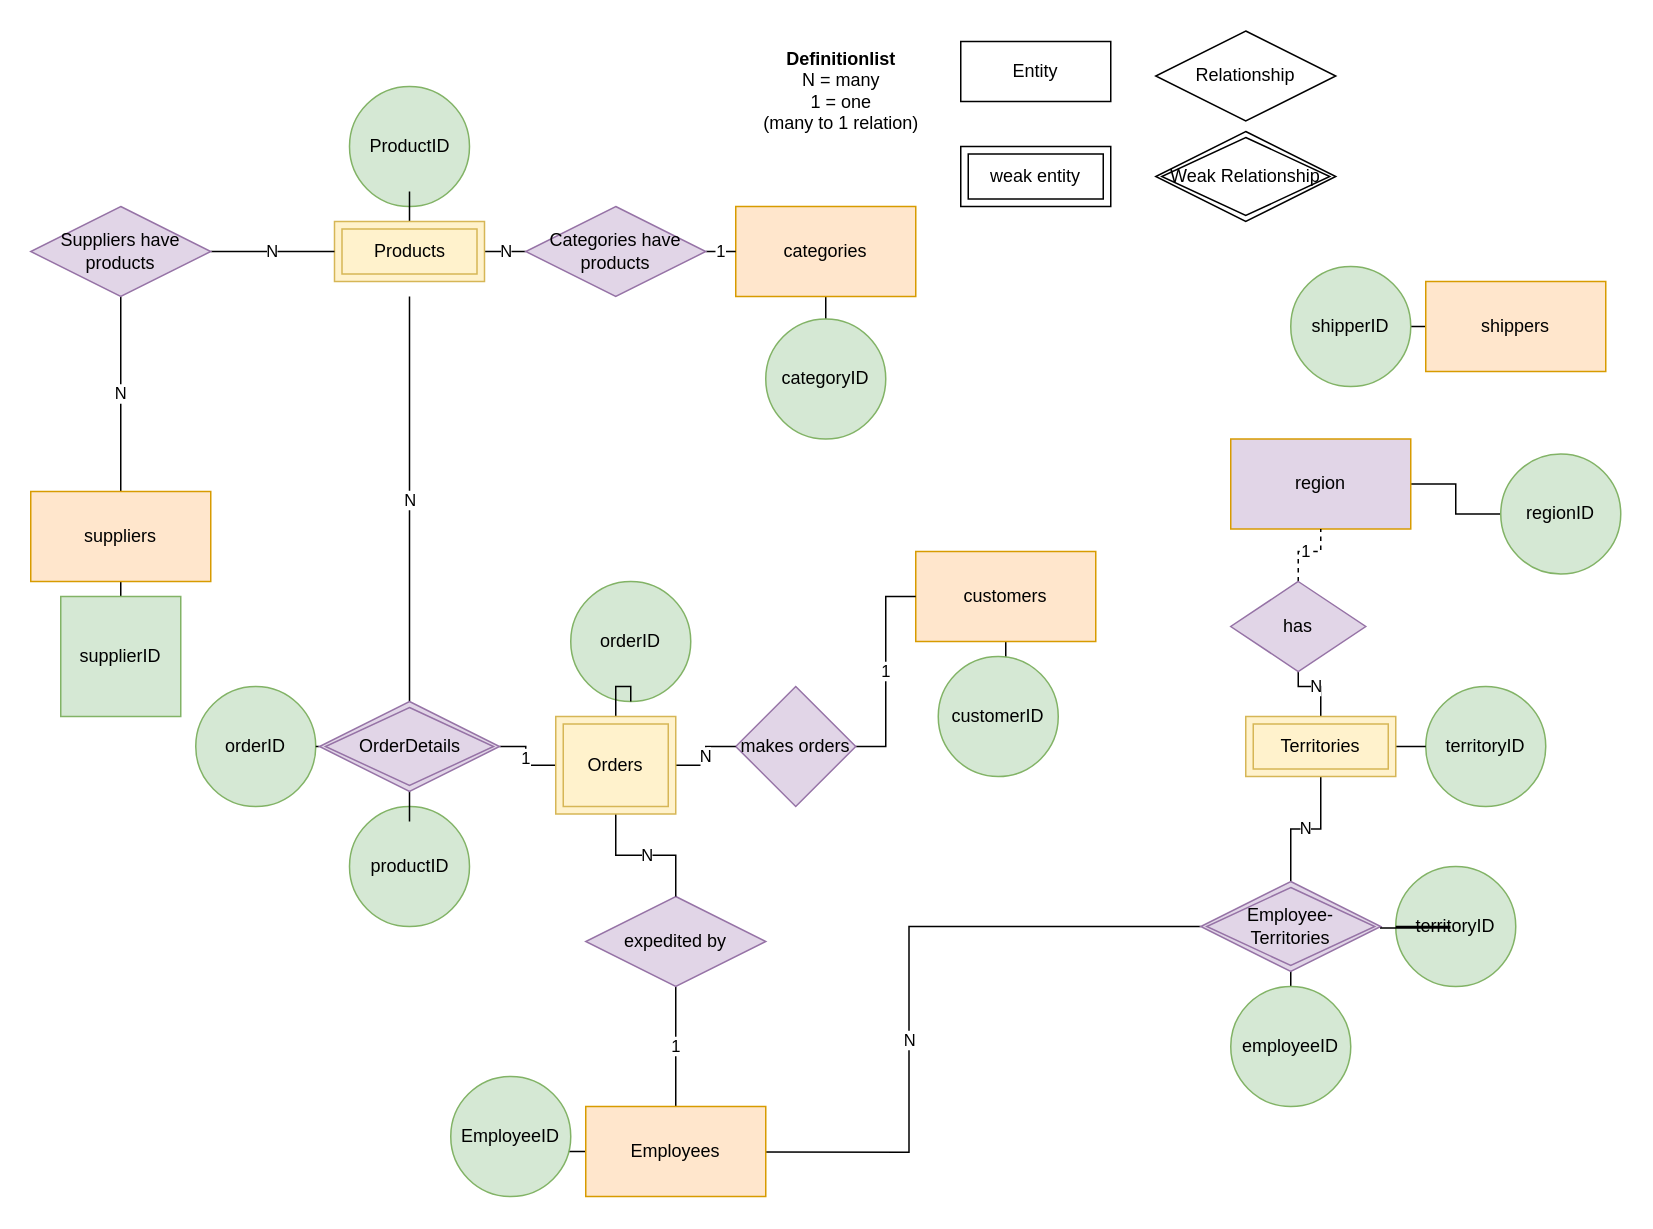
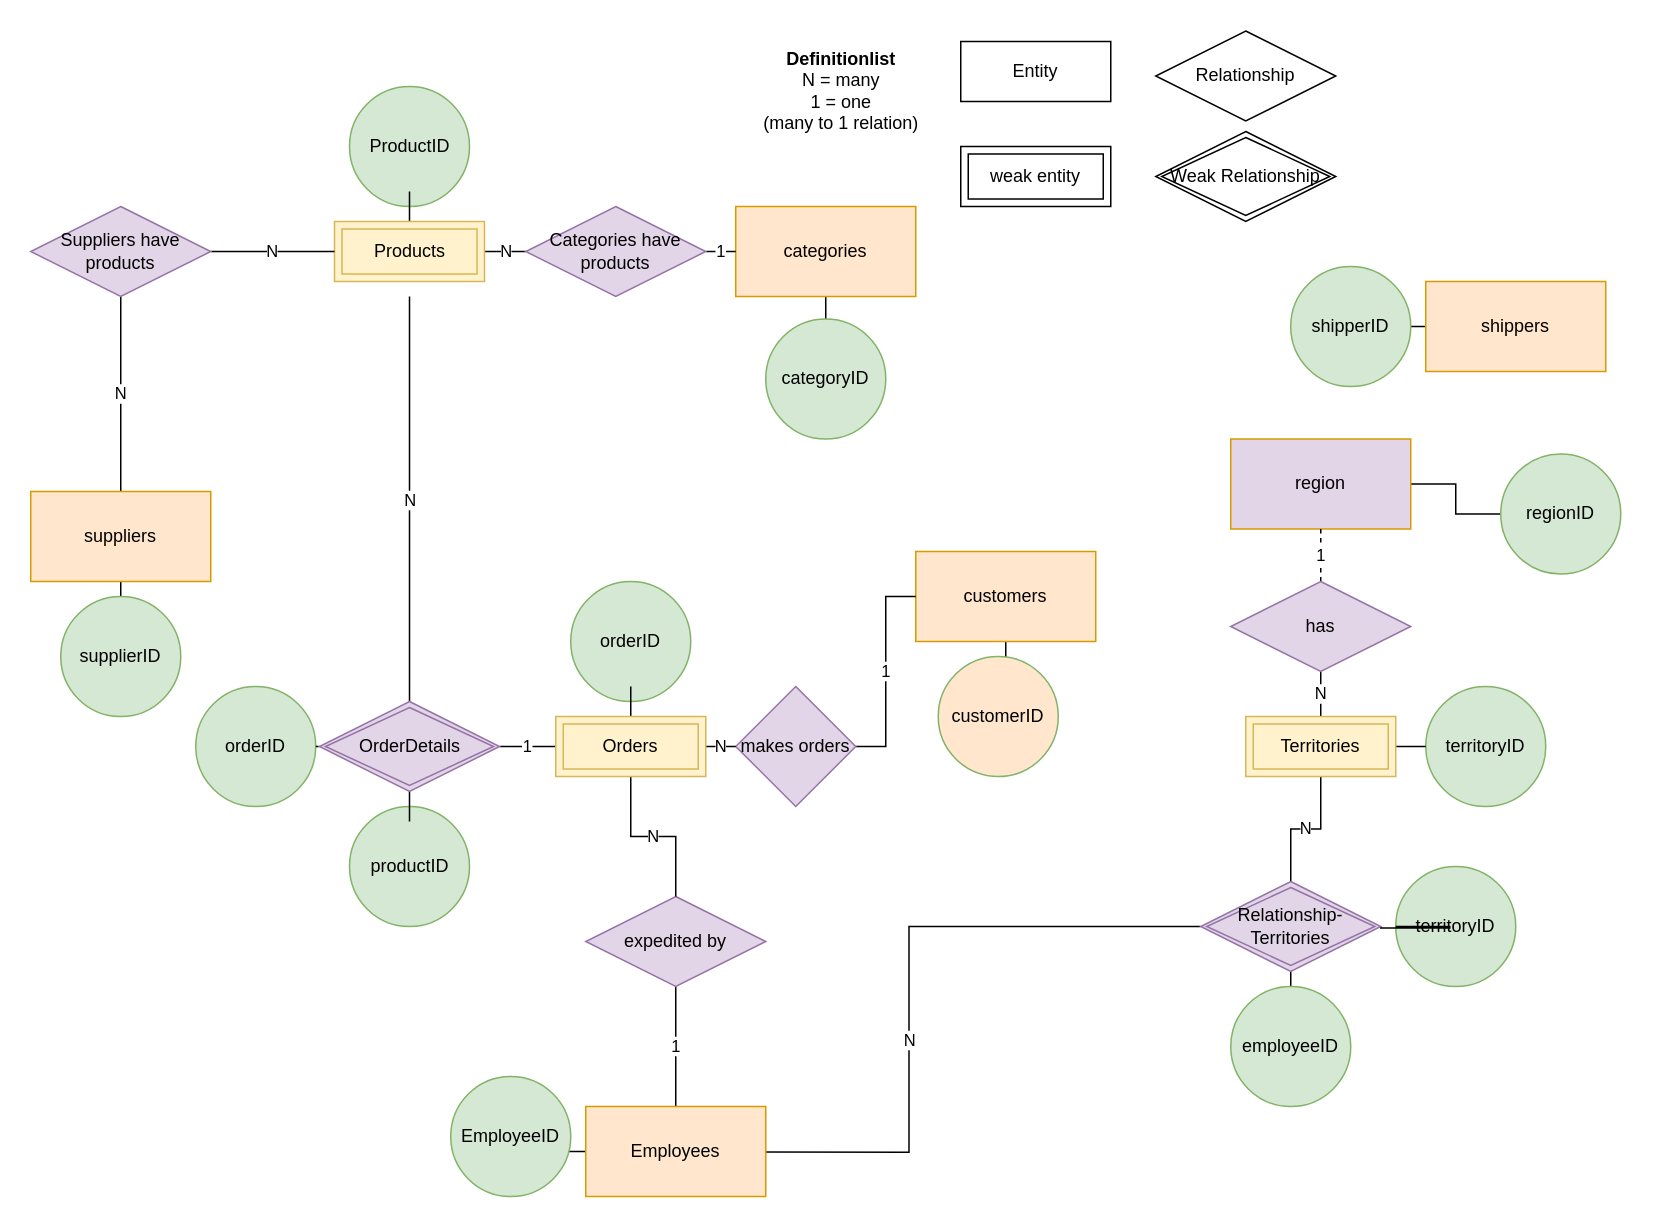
node "has": size 135x90 -> 180x90
node "supplierID": shape rectangle -> ellipse
node "customerID": fillcolor #d5e8d4 -> #ffe6cc
node "Orders": size 120x98 -> 150x60
node "Employee- Territories": label "Employee- Territories" -> "Relationship- Territories"
